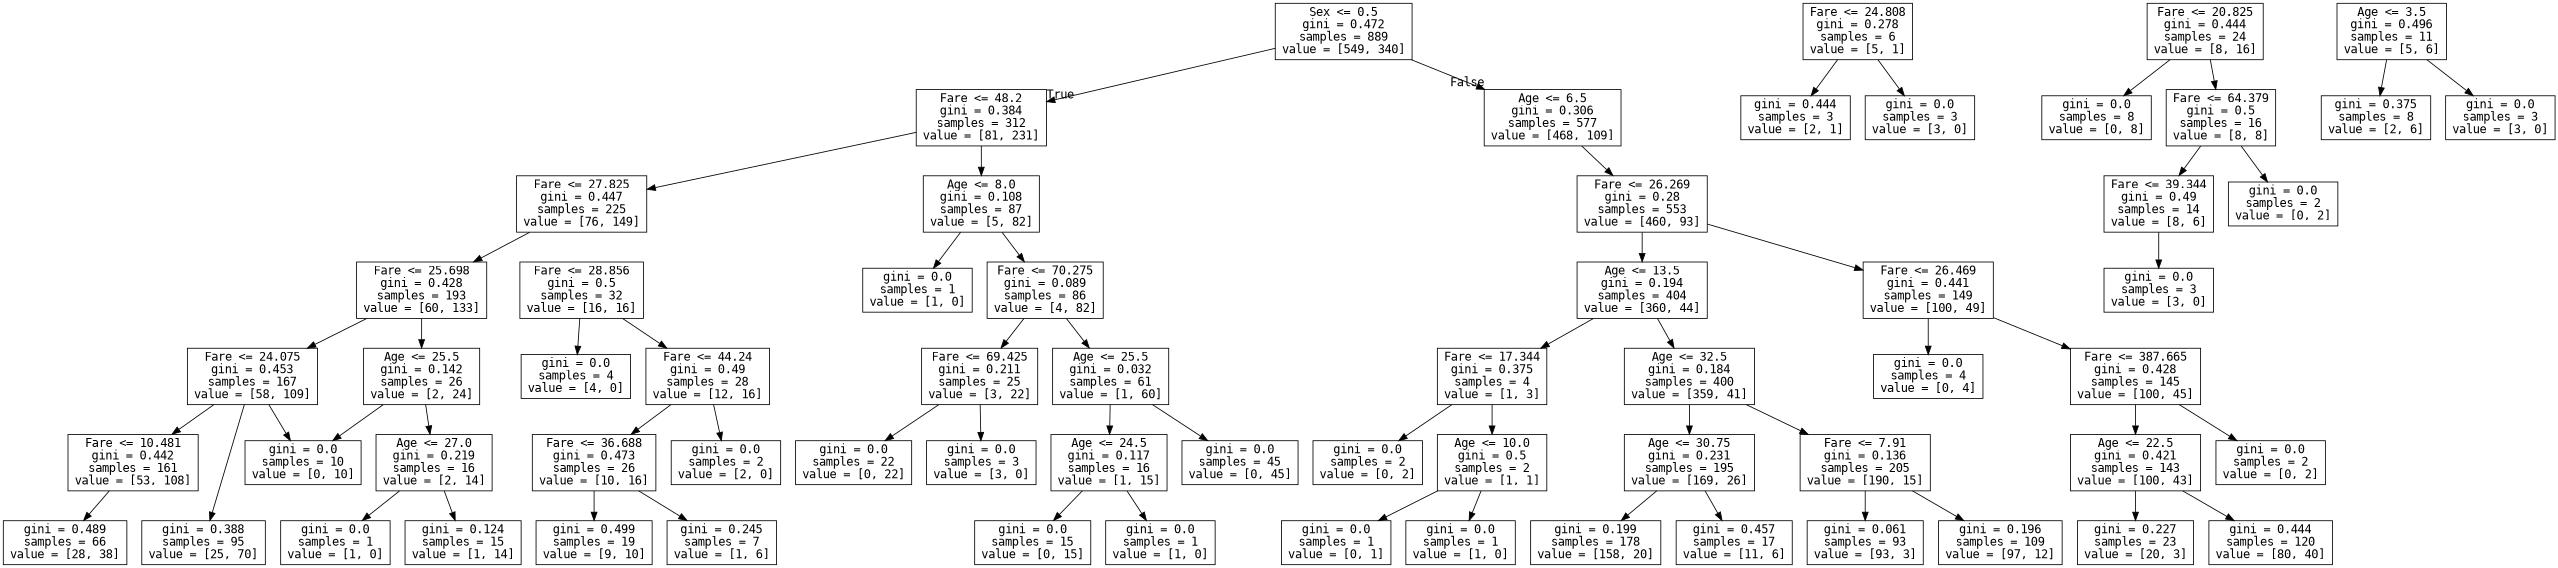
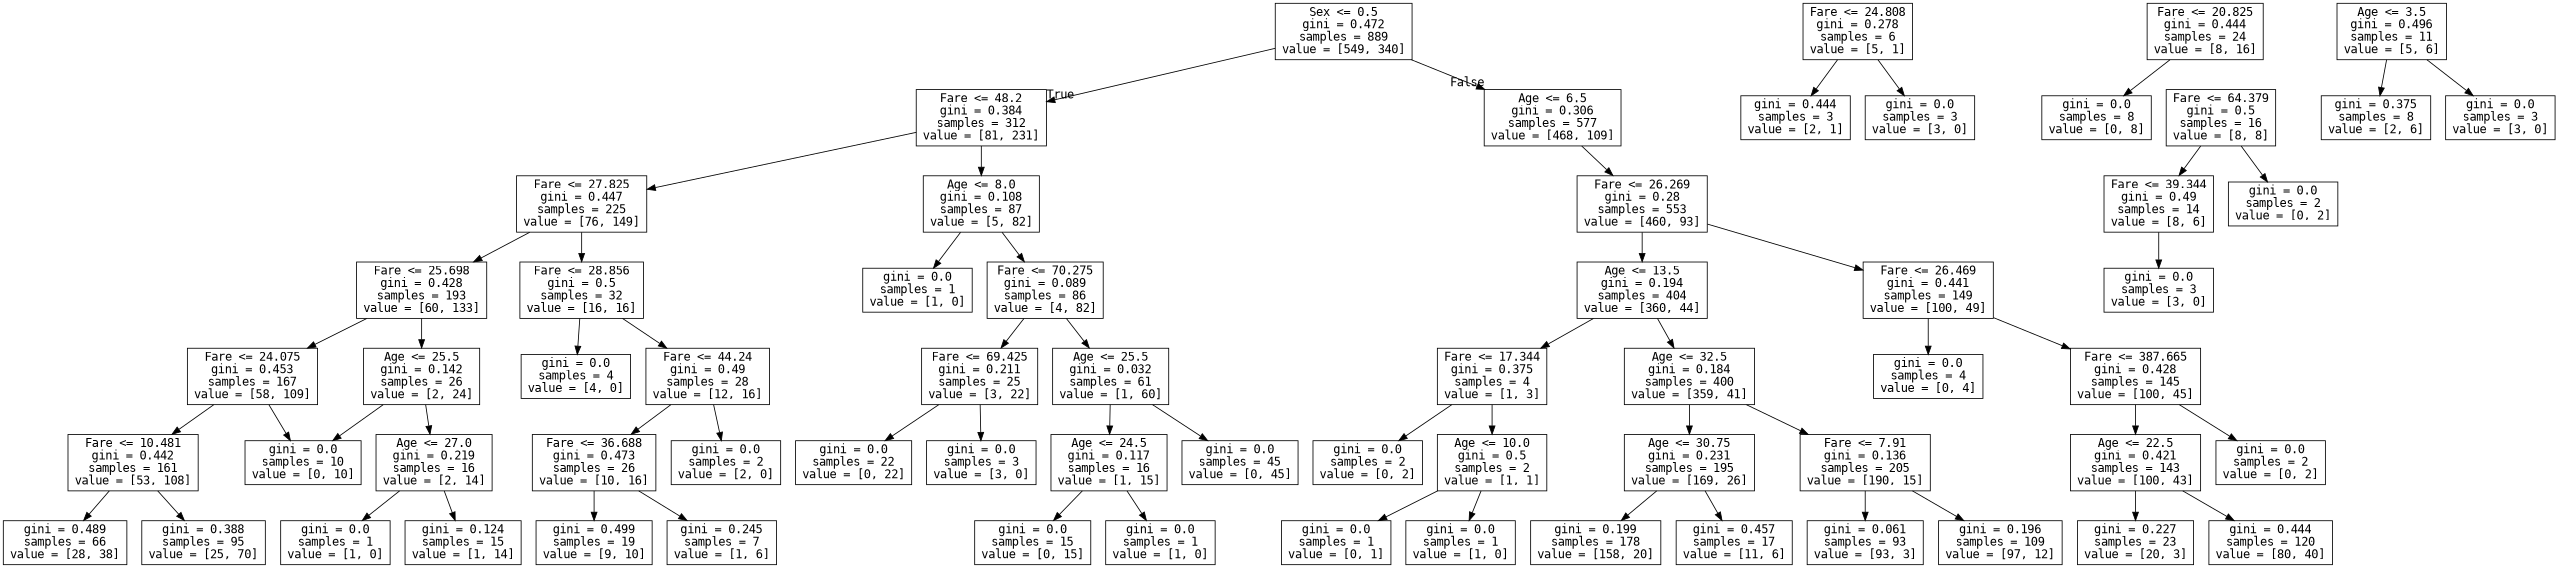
edge "Fare <= 20.825 gini = 0.444 samples = 24 value = [8, 16]" -> "Fare <= 64.379 gini = 0.5 samples = 16 value = [8, 8]": removed
edge "Fare <= 27.825 gini = 0.447 samples = 225 value = [76, 149]" -> "Fare <= 28.856 gini = 0.5 samples = 32 value = [16, 16]": added
edge "Fare <= 24.075 gini = 0.453 samples = 167 value = [58, 109]" -> "gini = 0.388 samples = 95 value = [25, 70]": now "Fare <= 10.481 gini = 0.442 samples = 161 value = [53, 108]" -> "gini = 0.388 samples = 95 value = [25, 70]"
